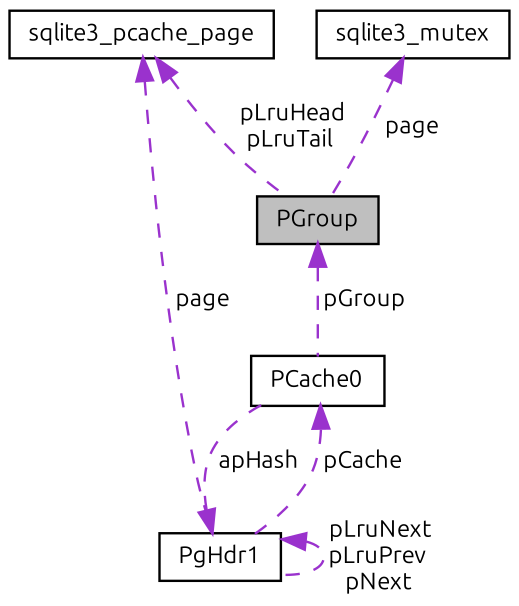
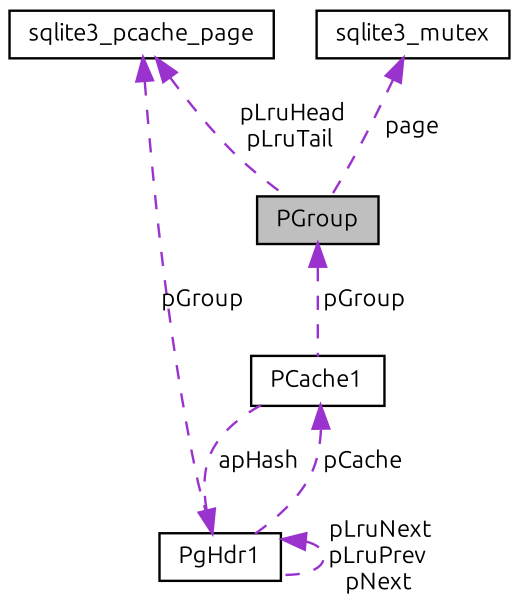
edge "PgHdr1" -> "sqlite3_pcache_page": label " page" -> " pGroup"
node "PCache0": label "PCache0" -> "PCache1"
